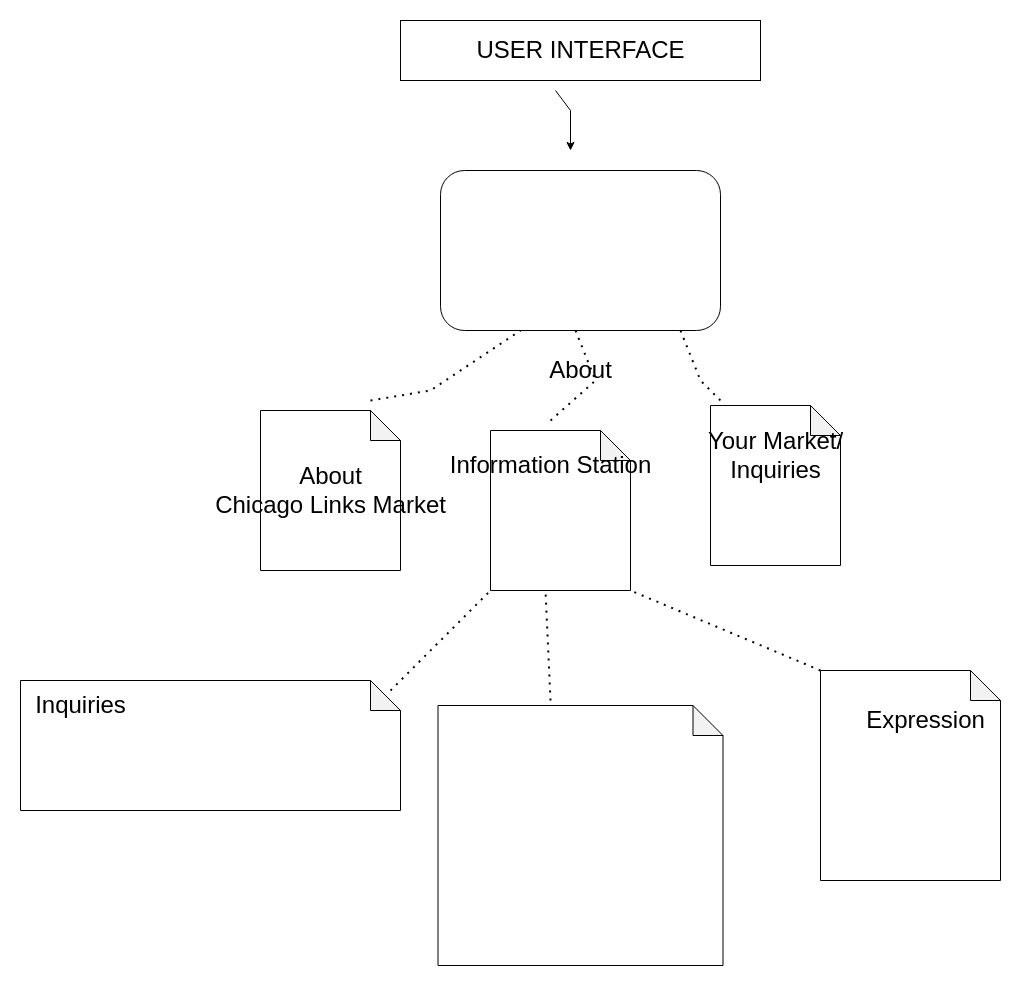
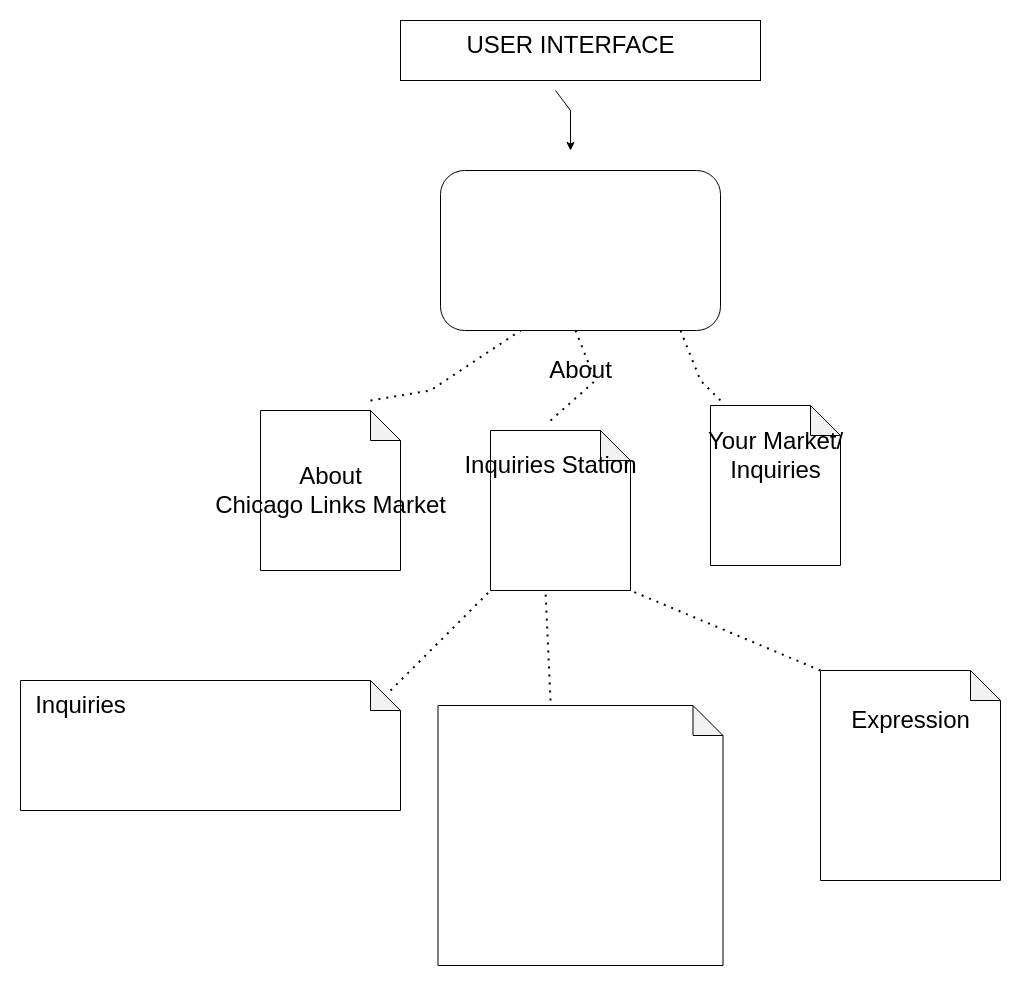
node "USER INTERFACE": moved (581, 51) -> (571, 46)
node "Information Station": label "Information Station" -> "Inquiries Station"
node "Expression": moved (926, 721) -> (911, 721)
